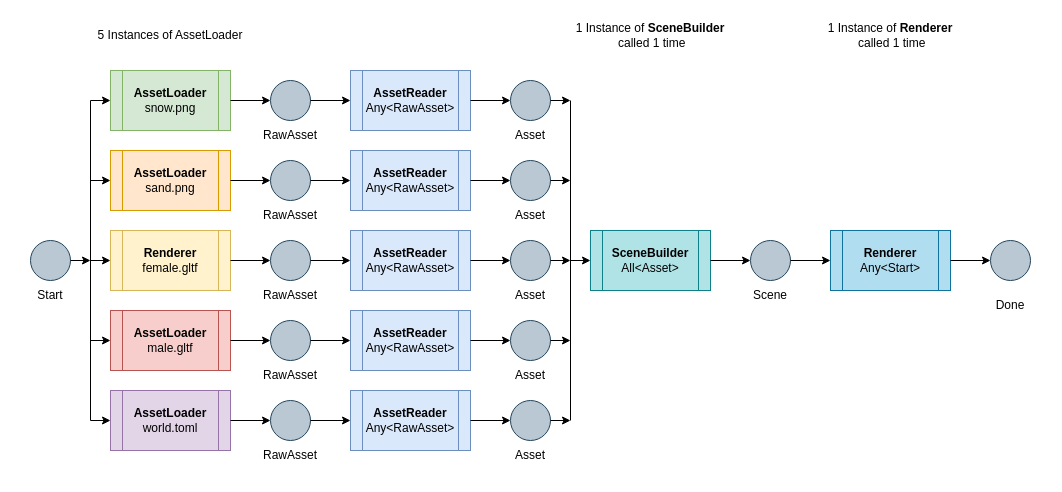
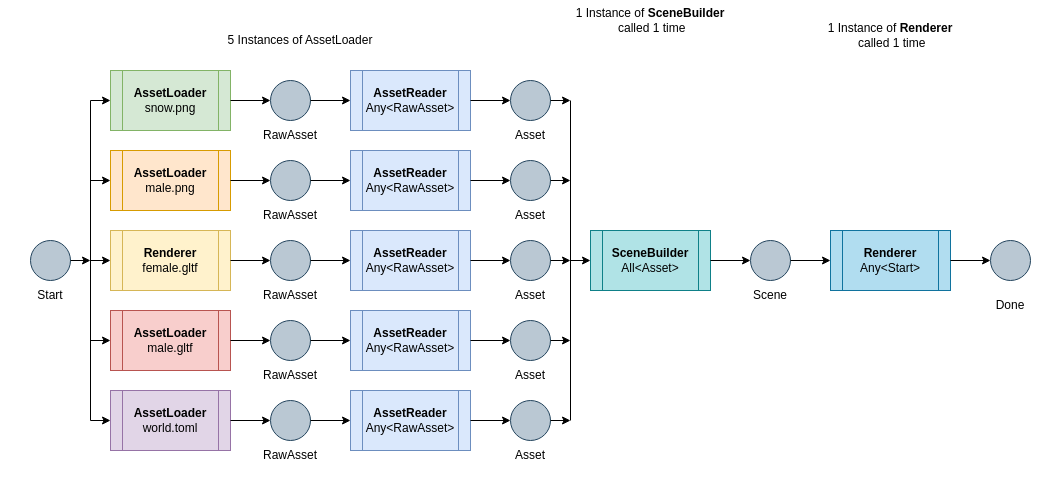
node "5 Instances of AssetLoader": moved (171, 36) -> (301, 41)
node "1 Instance of SceneBuilder called 1 time": moved (651, 36) -> (651, 21)
node "AssetLoader sand.png": label "AssetLoader sand.png" -> "AssetLoader male.png"
